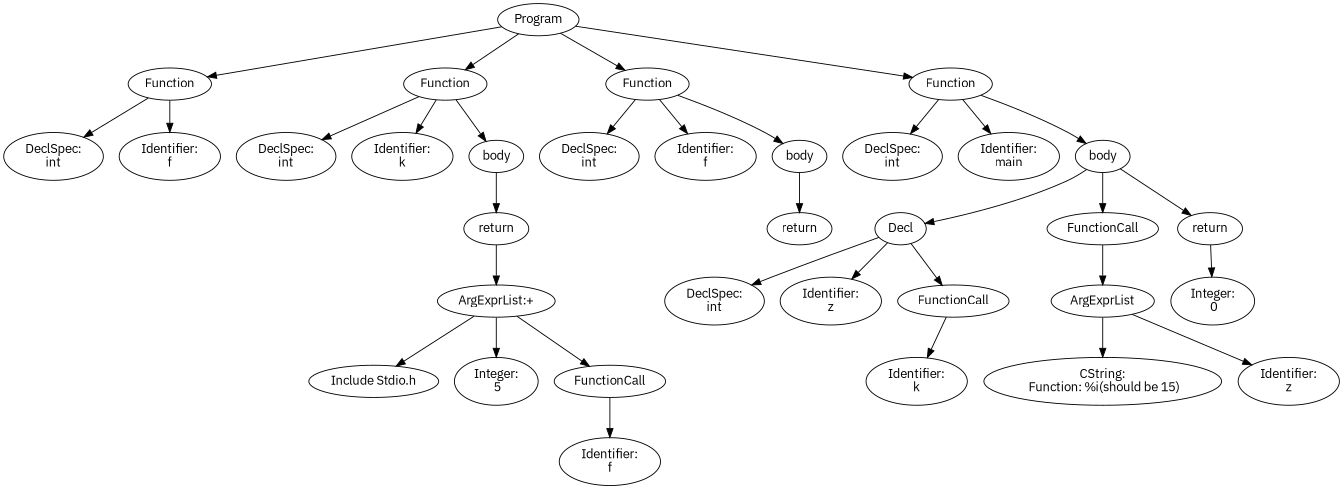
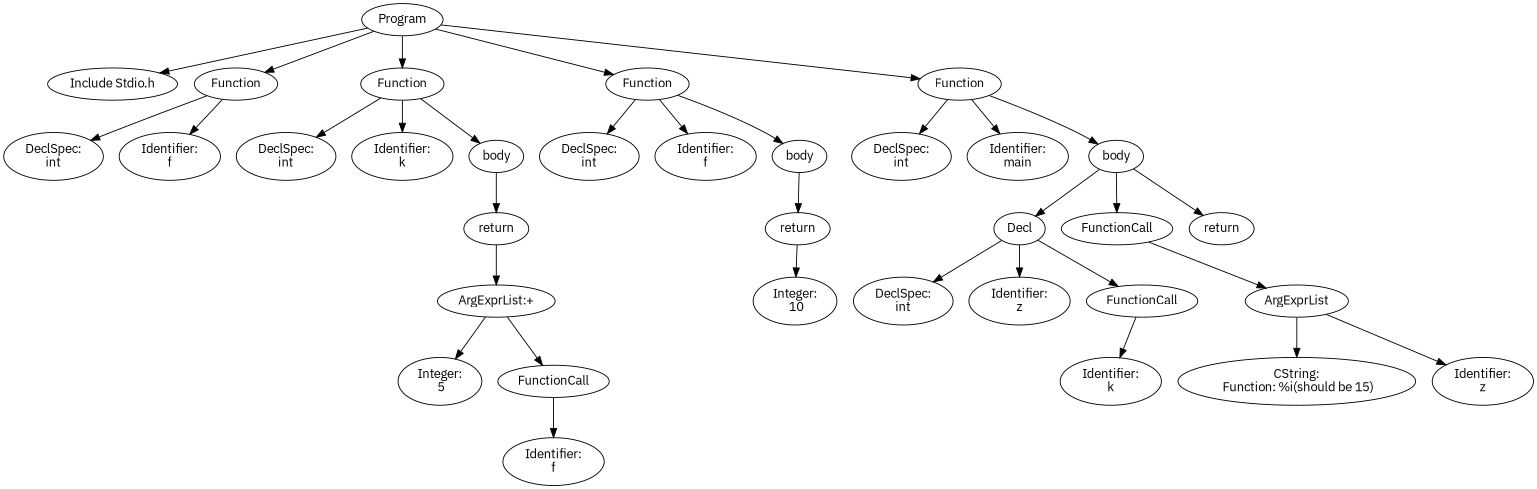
node "Integer: 10": added
node "Integer: 0": removed
edge "ArgExprList:+" -> "Include Stdio.h": now "Program" -> "Include Stdio.h"
